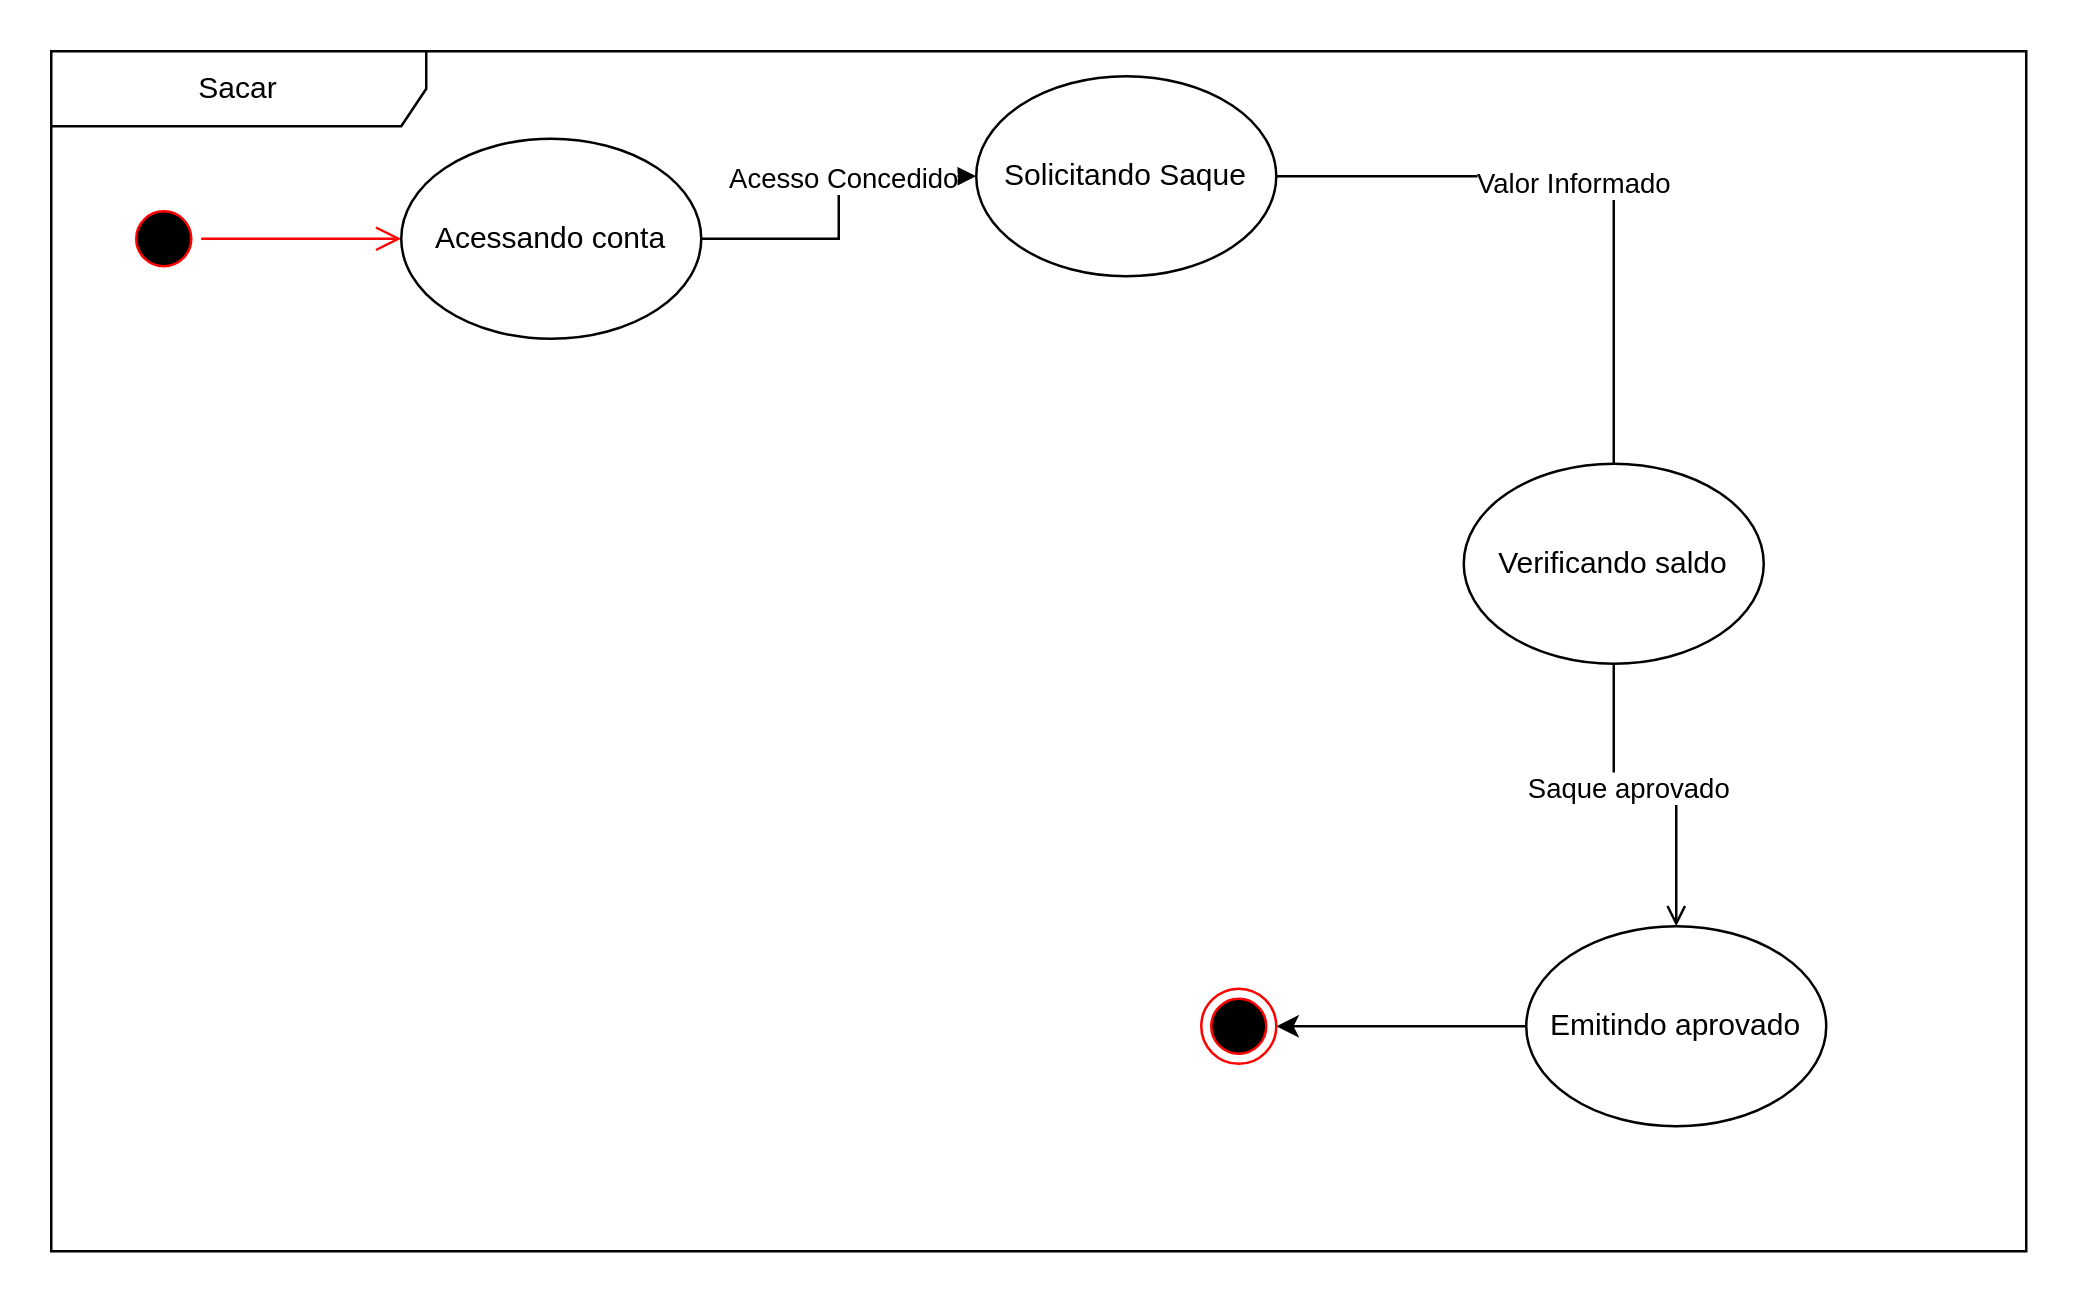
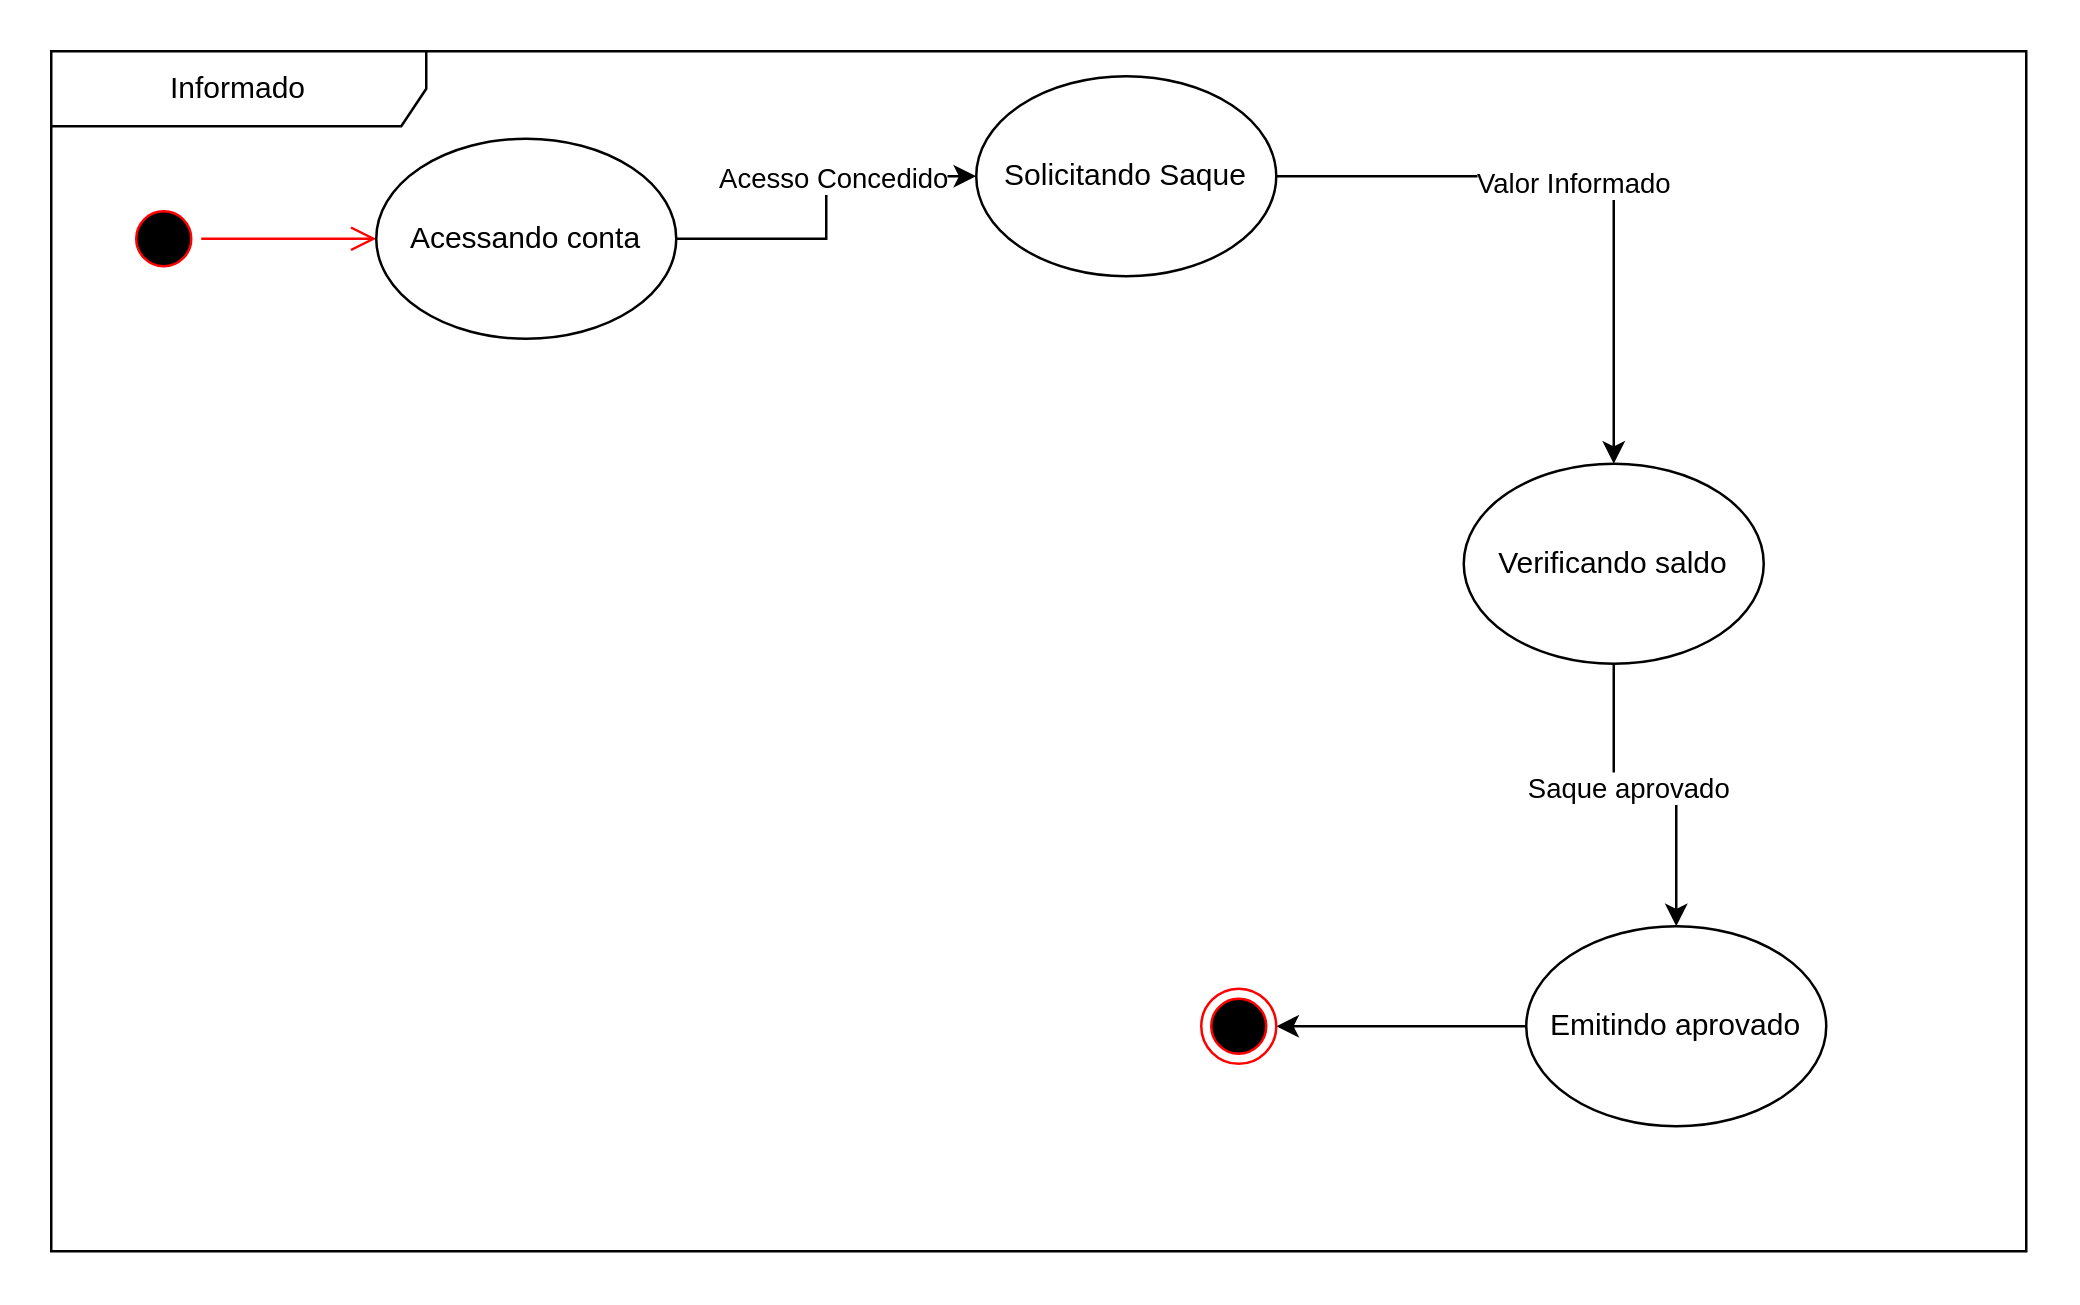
node "Sacar": label "Sacar" -> "Informado"
node "Acessando conta": moved (551, 239) -> (526, 239)
edge "Solicitando Saque" -- "Verificando saldo": arrowhead none -> classic
edge "Verificando saldo" -> "Emitindo aprovado": arrowhead open -> classic
